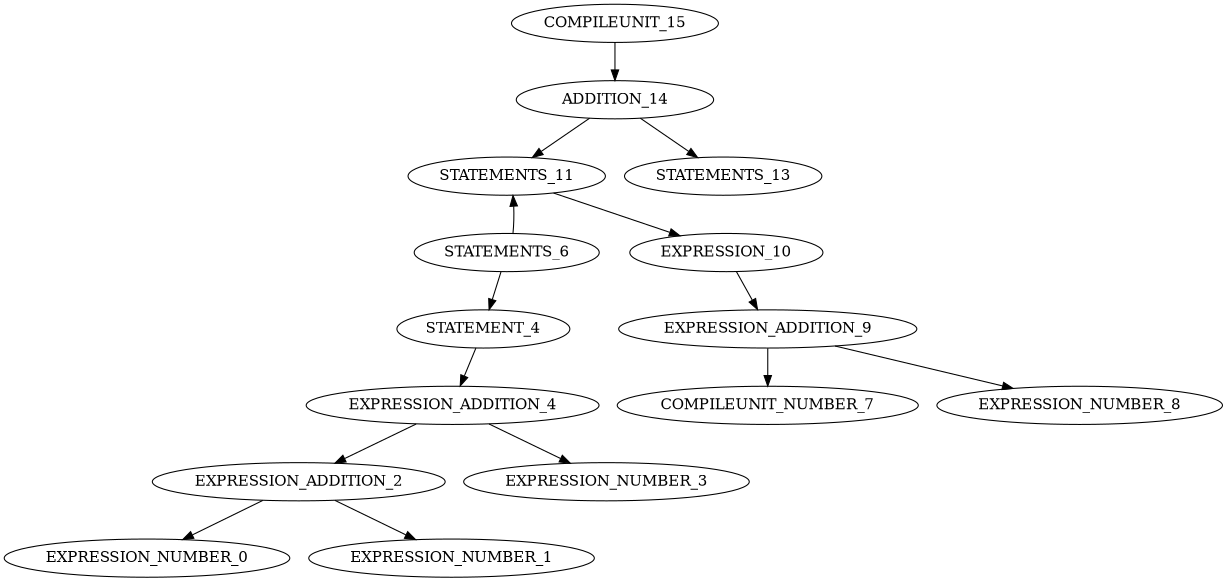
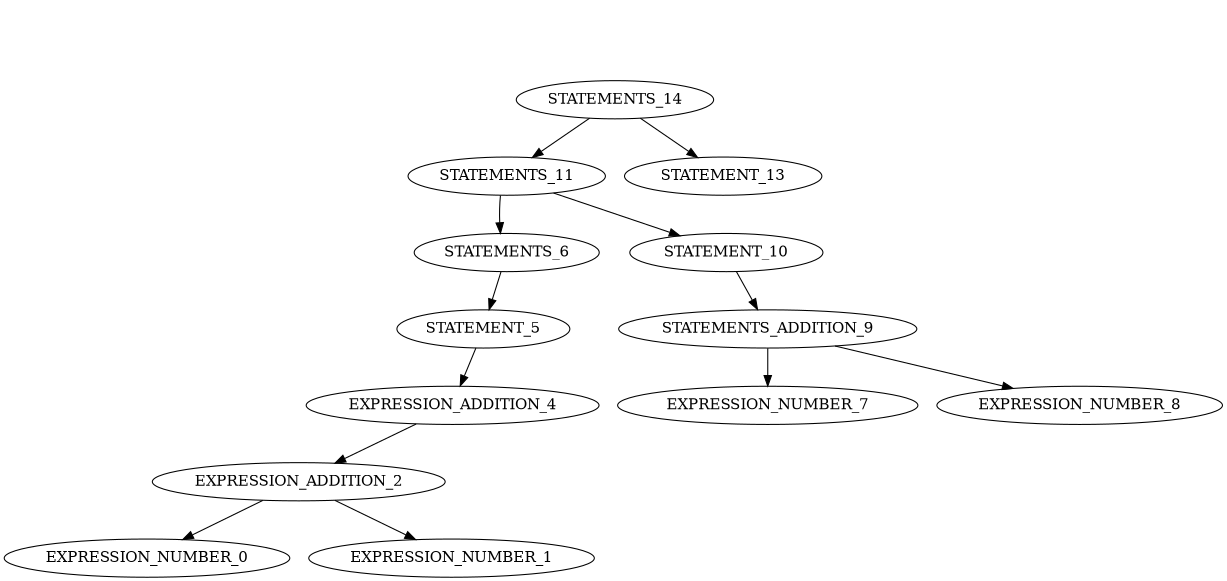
node "COMPILEUNIT_15": removed
node "ADDITION_14": label "ADDITION_14" -> "STATEMENTS_14"
node "STATEMENTS_13": label "STATEMENTS_13" -> "STATEMENT_13"
edge "STATEMENTS_6" -> "STATEMENTS_11": reversed
node "EXPRESSION_10": label "EXPRESSION_10" -> "STATEMENT_10"
node "STATEMENT_4": label "STATEMENT_4" -> "STATEMENT_5"
node "EXPRESSION_ADDITION_9": label "EXPRESSION_ADDITION_9" -> "STATEMENTS_ADDITION_9"
node "COMPILEUNIT_NUMBER_7": label "COMPILEUNIT_NUMBER_7" -> "EXPRESSION_NUMBER_7"
node "EXPRESSION_NUMBER_3": removed
